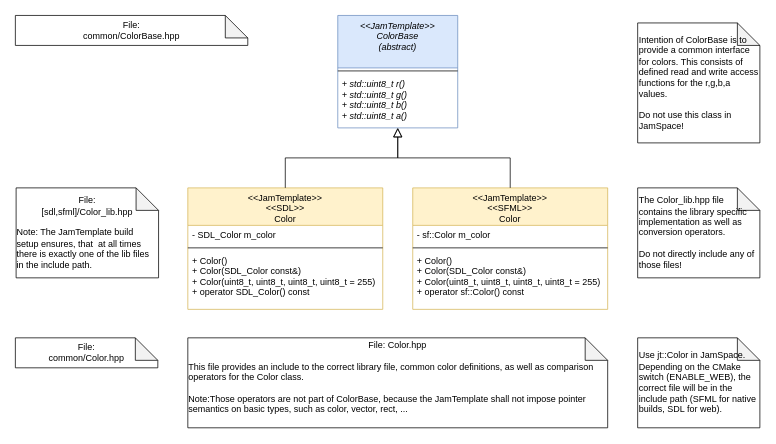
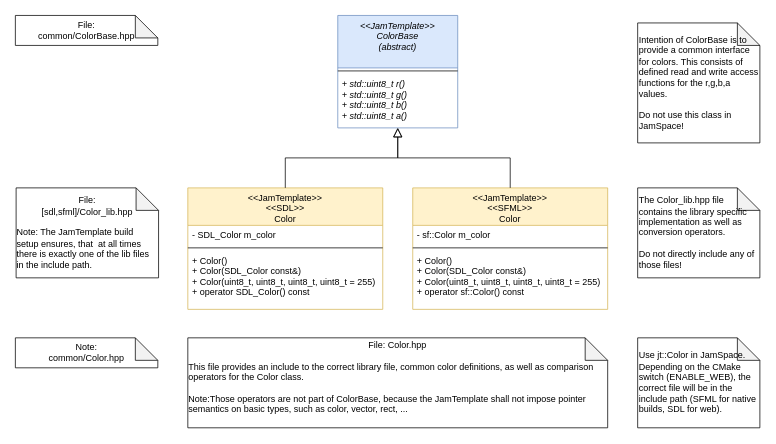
node "File: common/ColorBase.hpp": size 233x30 -> 143x30
node "File: common/Color.hpp": label "File: common/Color.hpp" -> "Note: common/Color.hpp"
